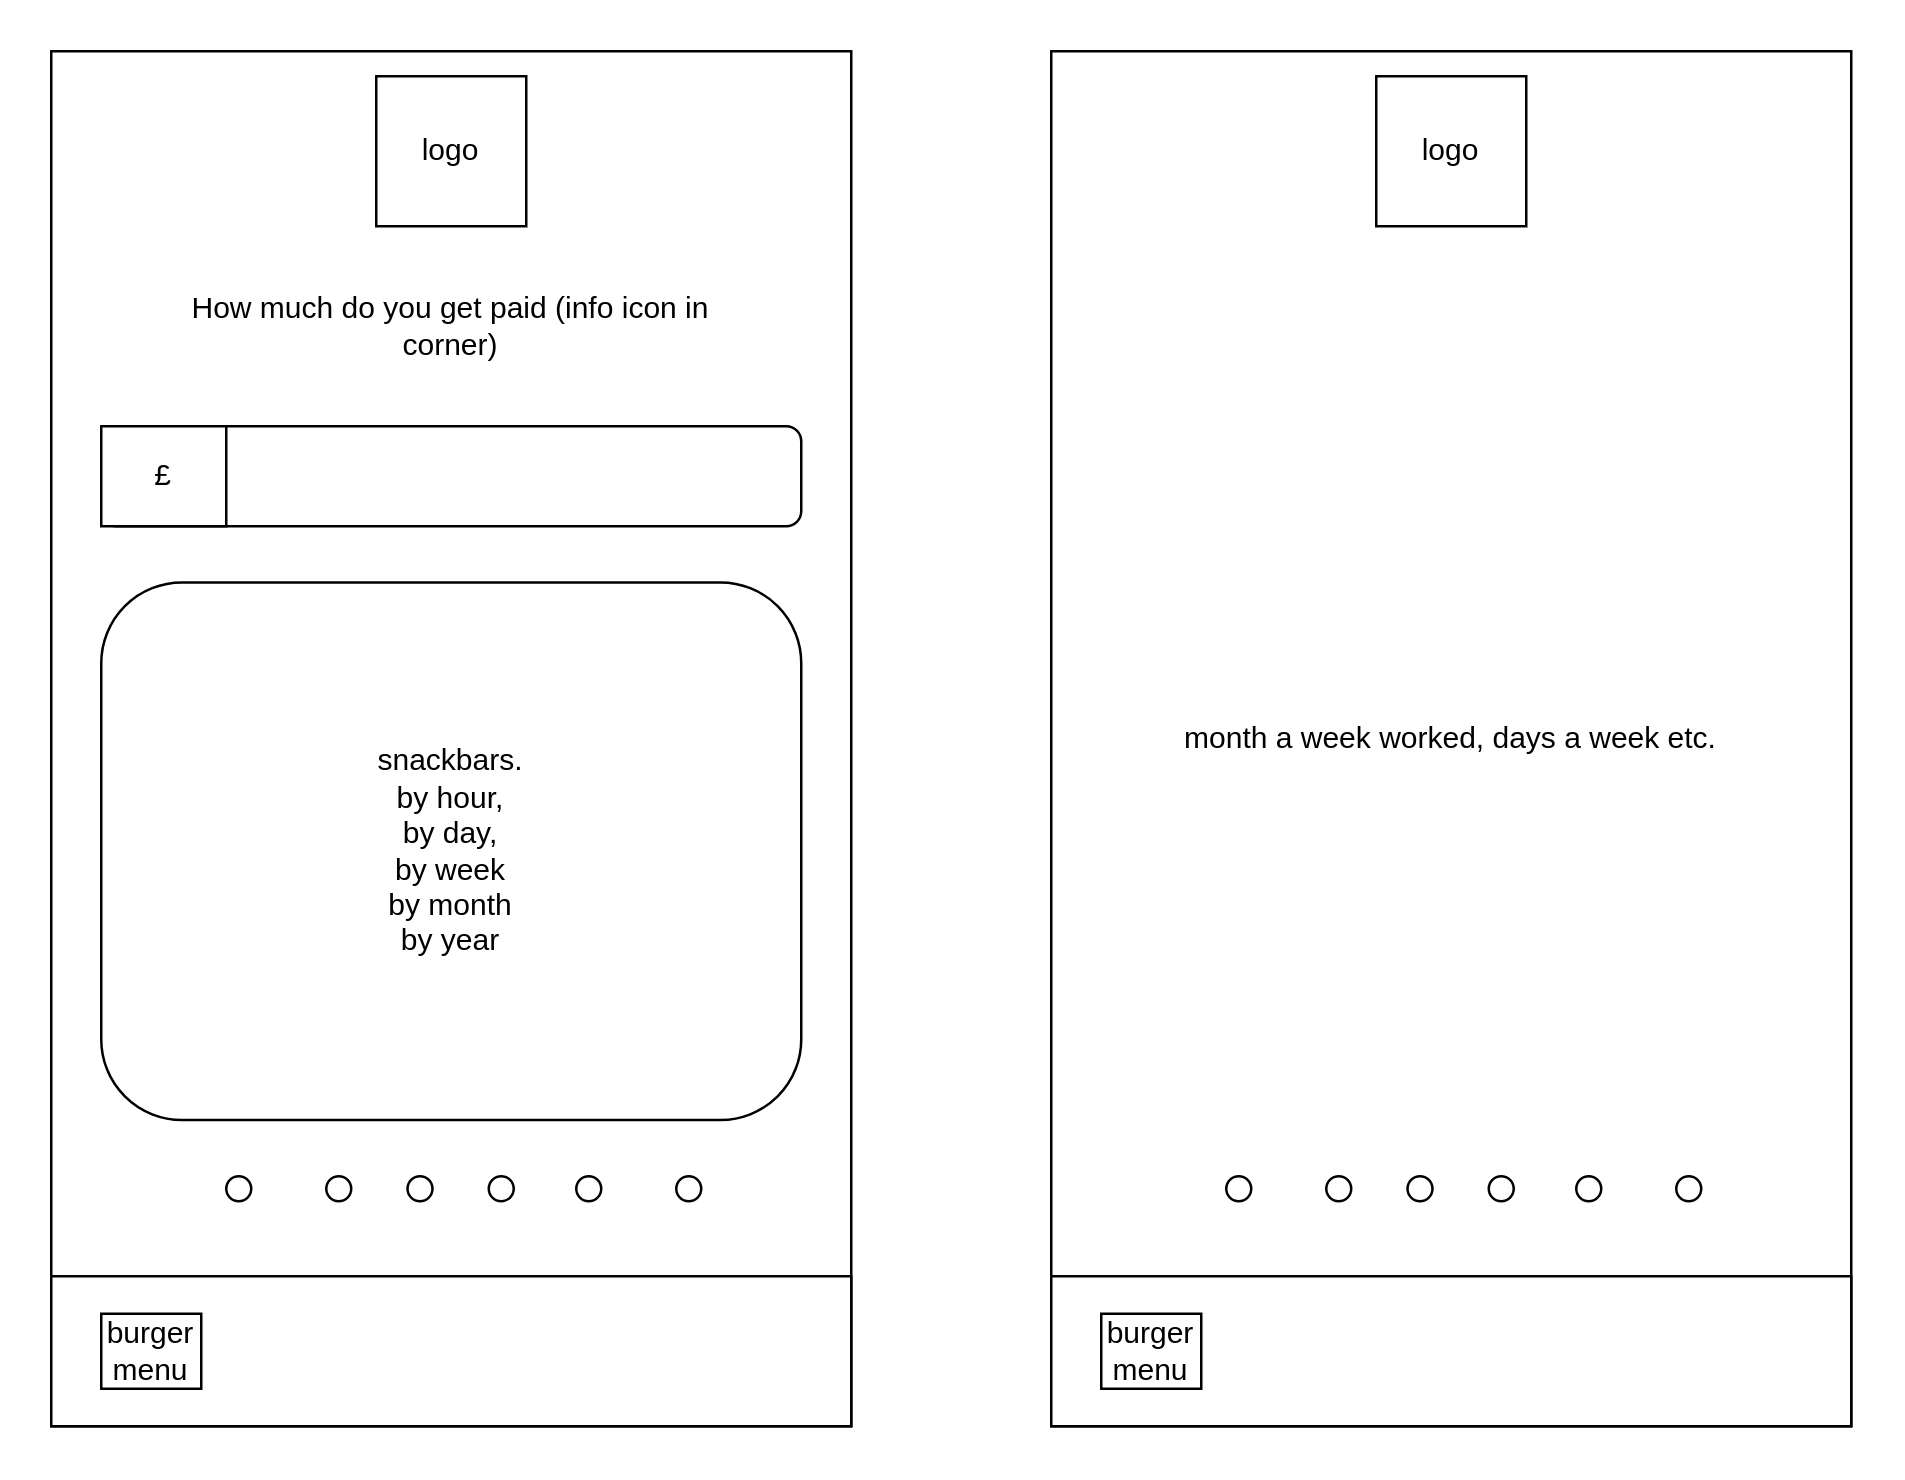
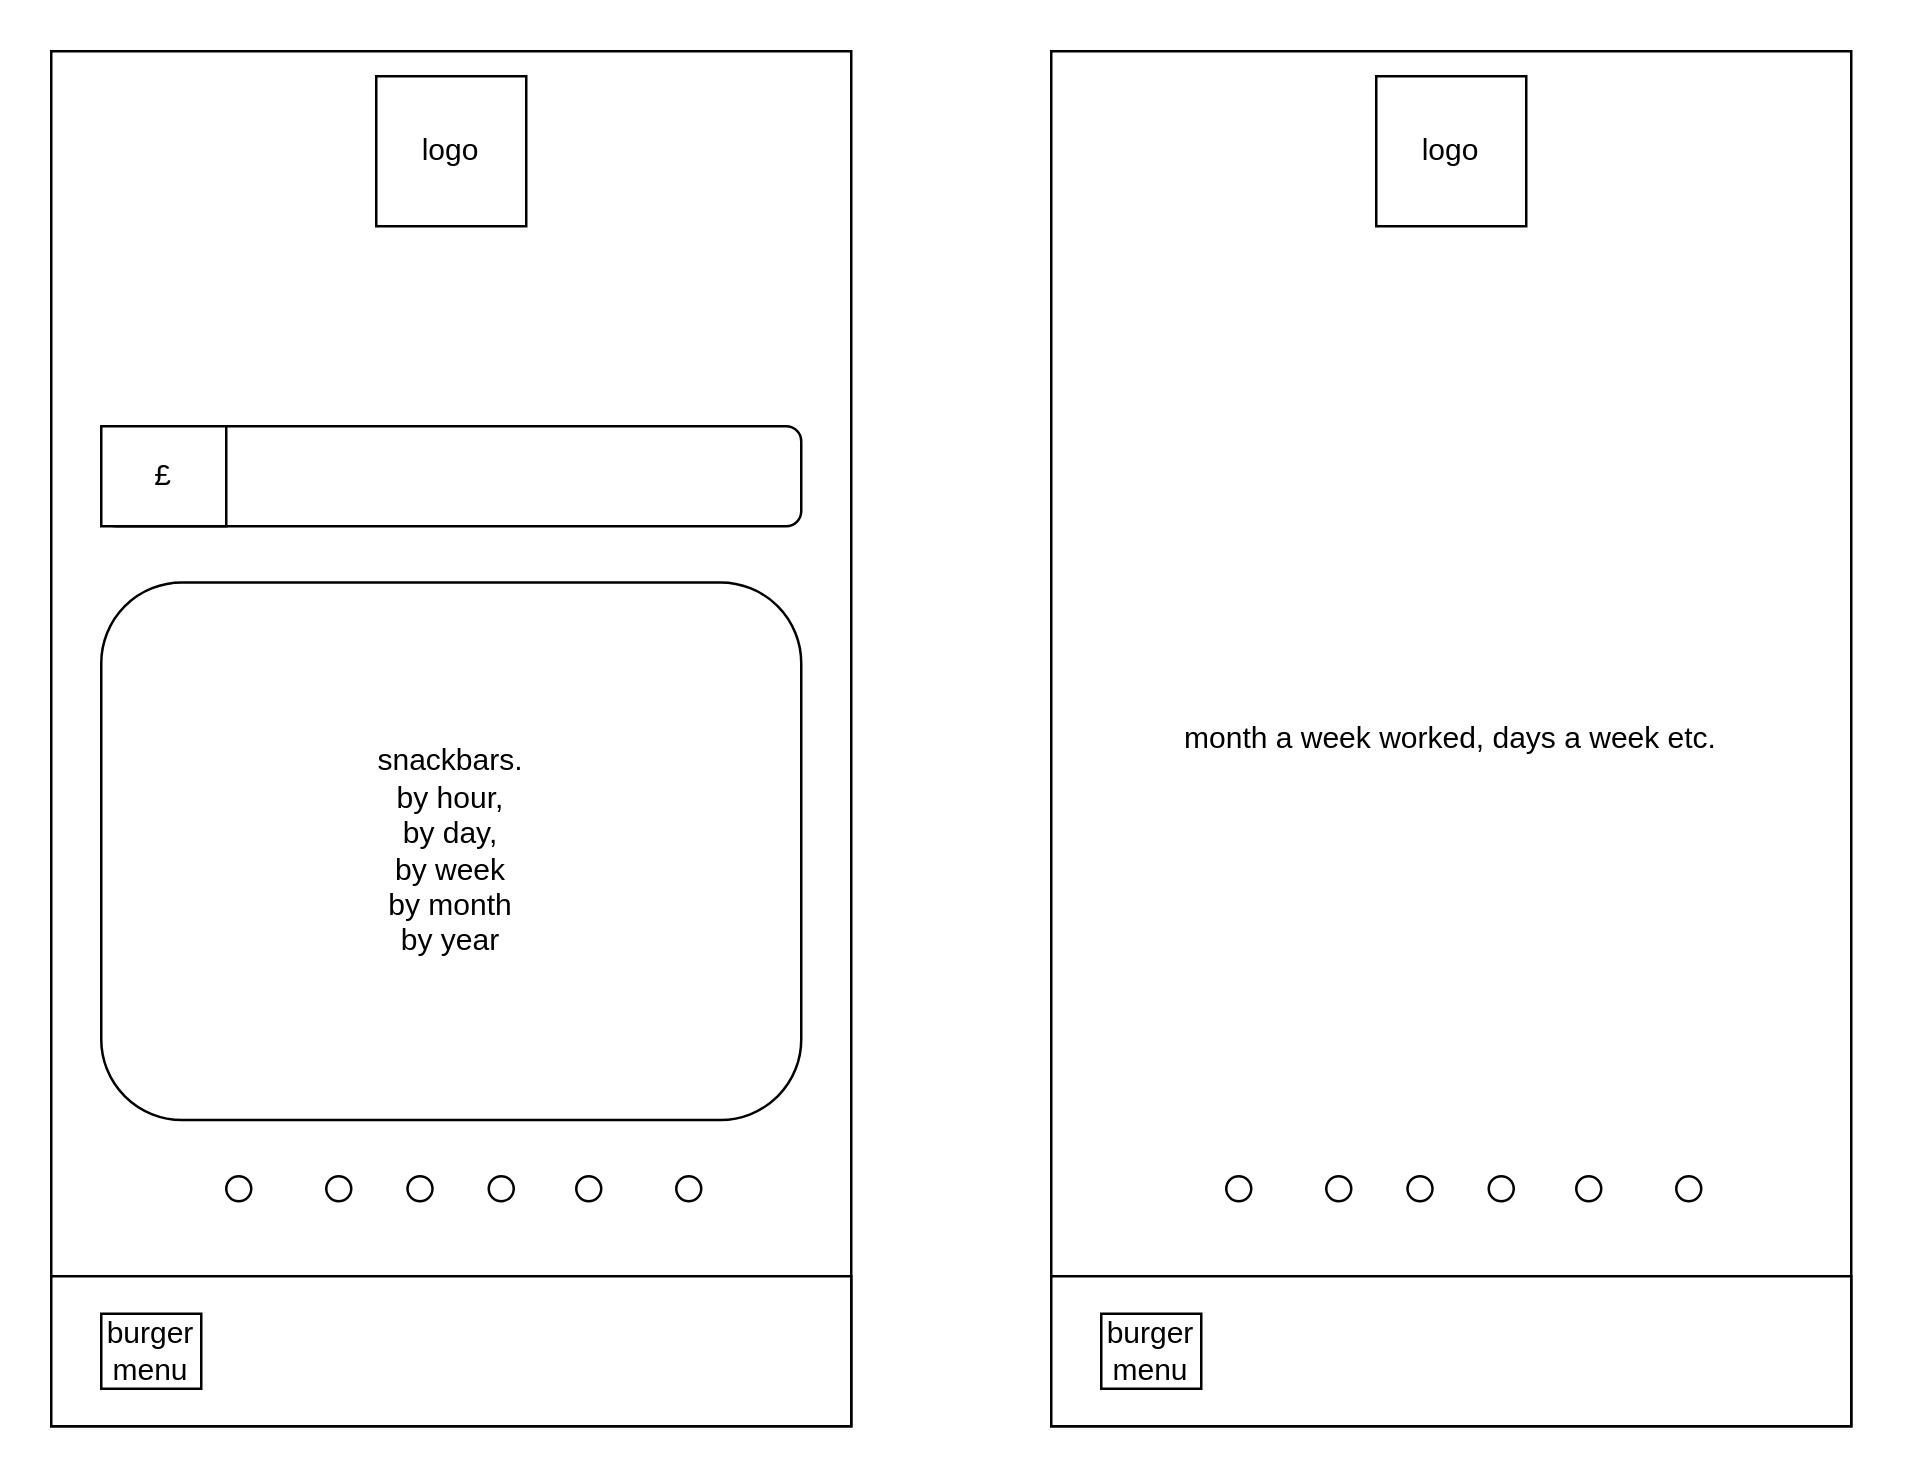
node "How much do you get paid (info icon in corner)": removed
